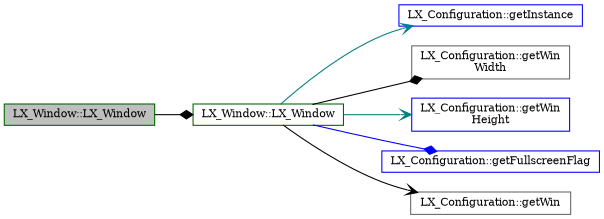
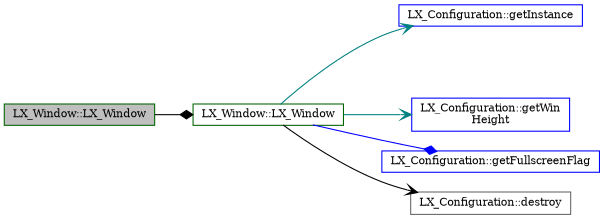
node "LX_Configuration::getWin Width": removed
node "LX_Configuration::getWin": label "LX_Configuration::getWin" -> "LX_Configuration::destroy"
